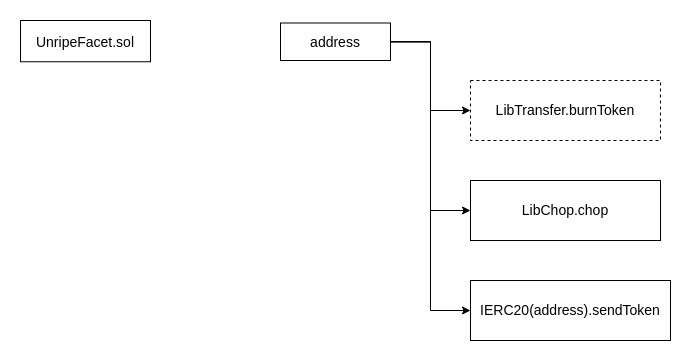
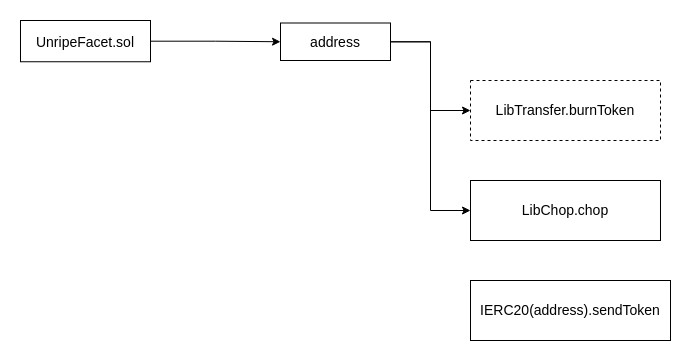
edge "UnripeFacet.sol" -> "address": added
edge "address" -> "IERC20(address).sendToken": removed
